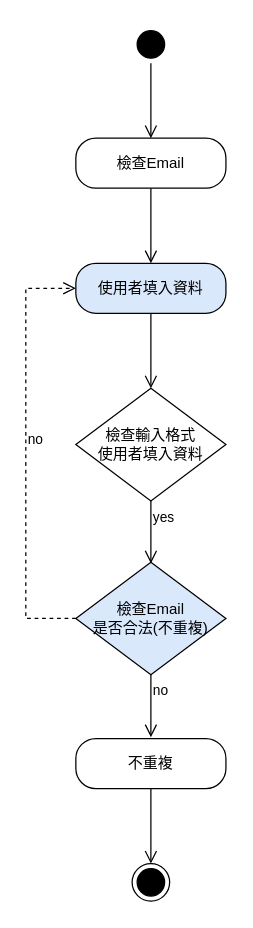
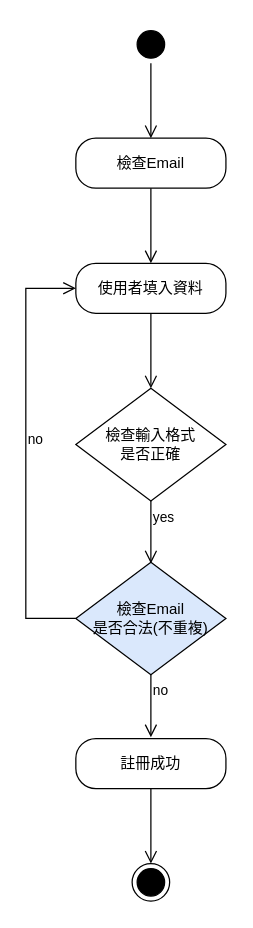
node "使用者填入資料": fillcolor #dae8fc -> #ffffff
node "檢查輸入格式 使用者填入資料": label "檢查輸入格式 使用者填入資料" -> "檢查輸入格式 是否正確"
edge "檢查Email 是否合法(不重複)" -> "使用者填入資料": style dashed -> solid
node "不重複": label "不重複" -> "註冊成功"
